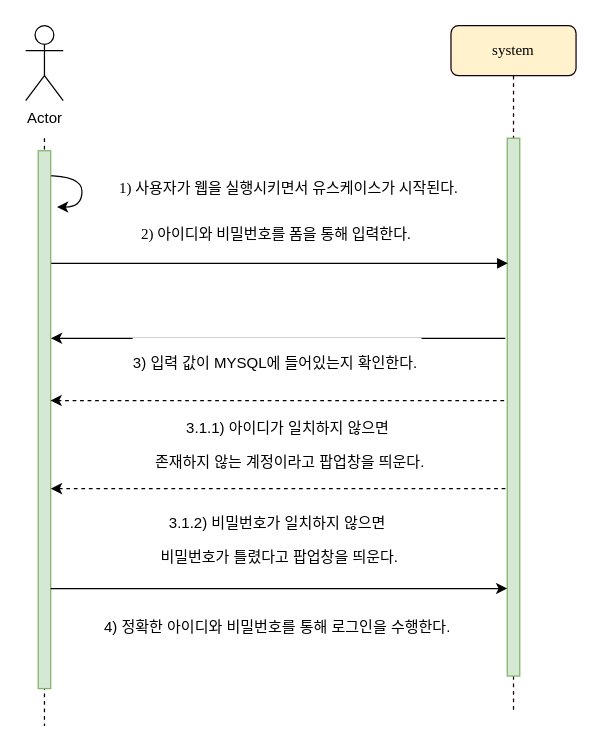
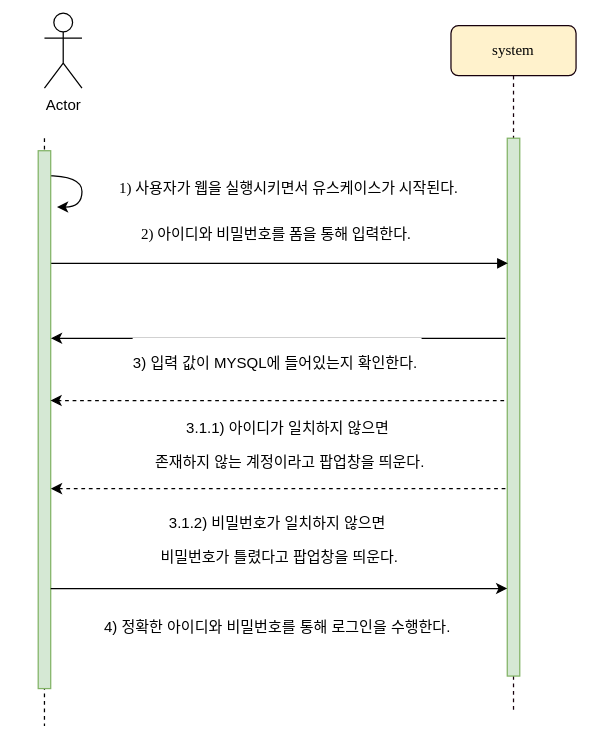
node "Actor": moved (44, 63) -> (63, 51)
